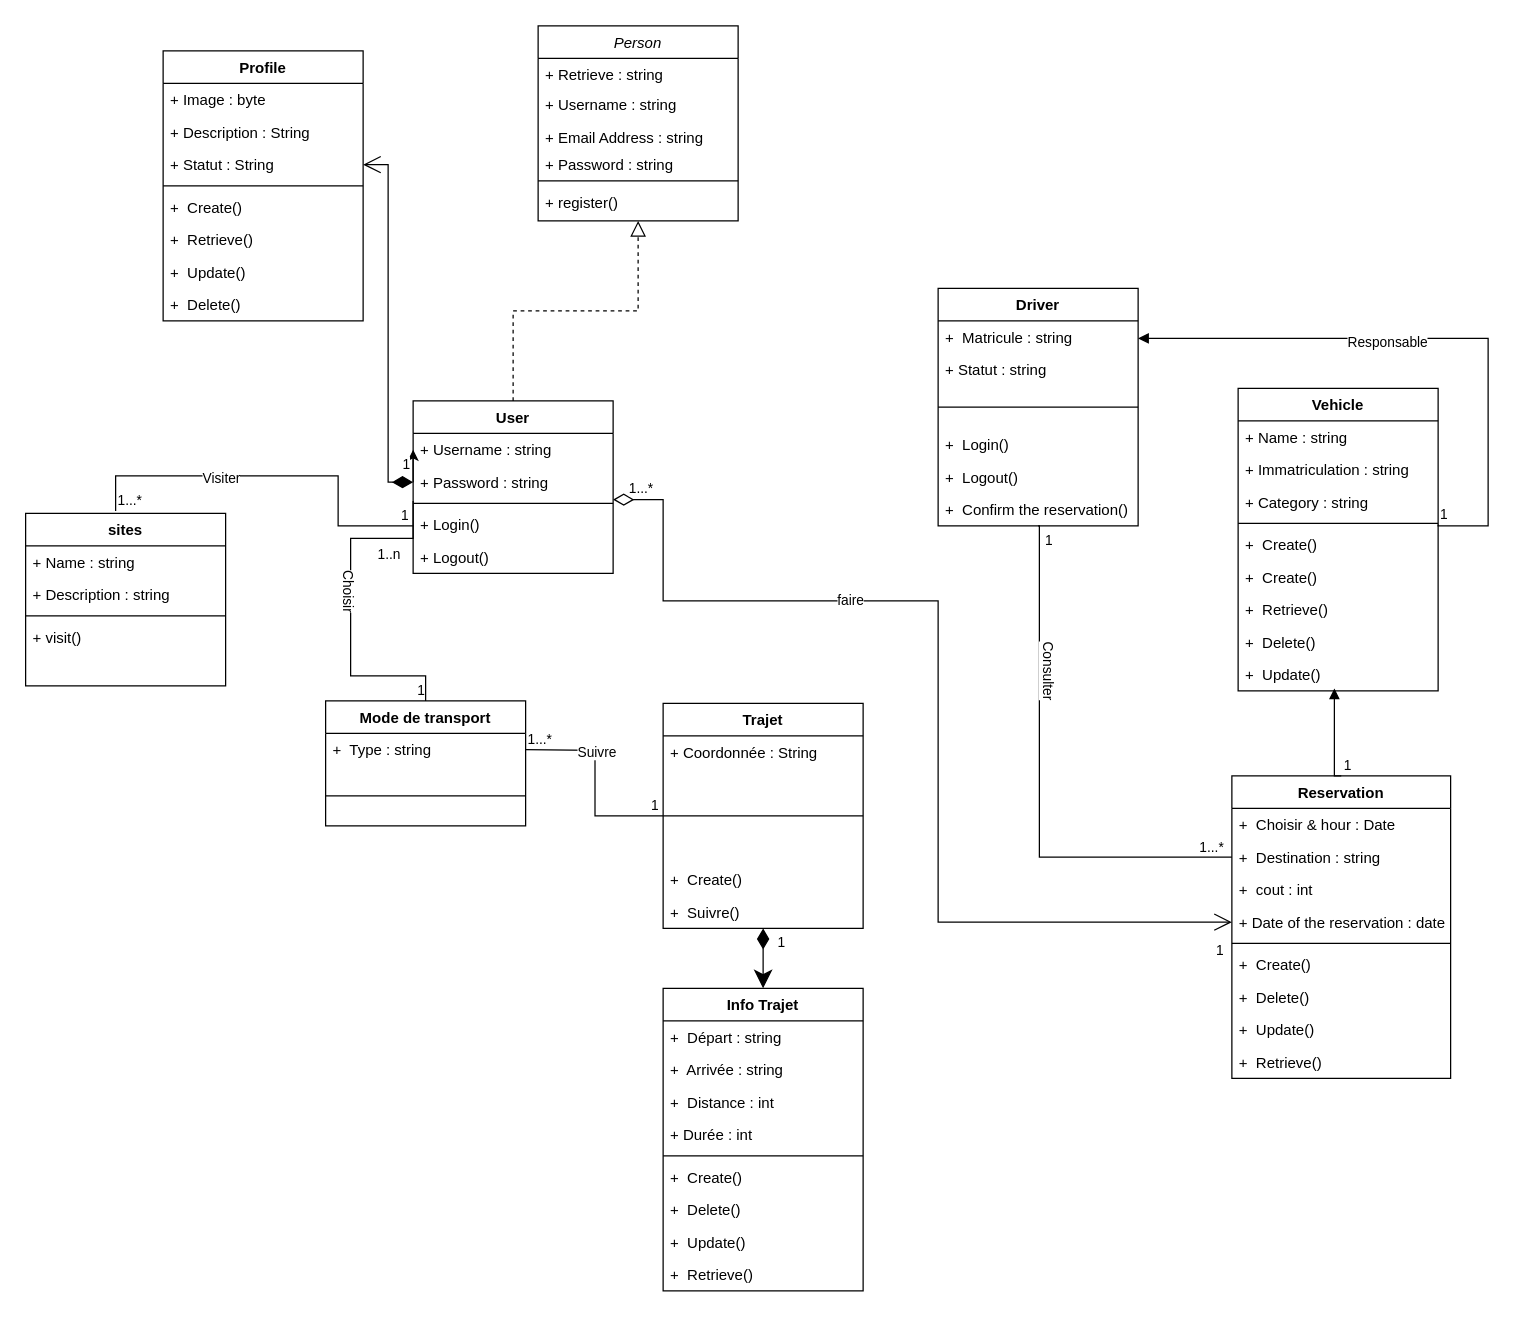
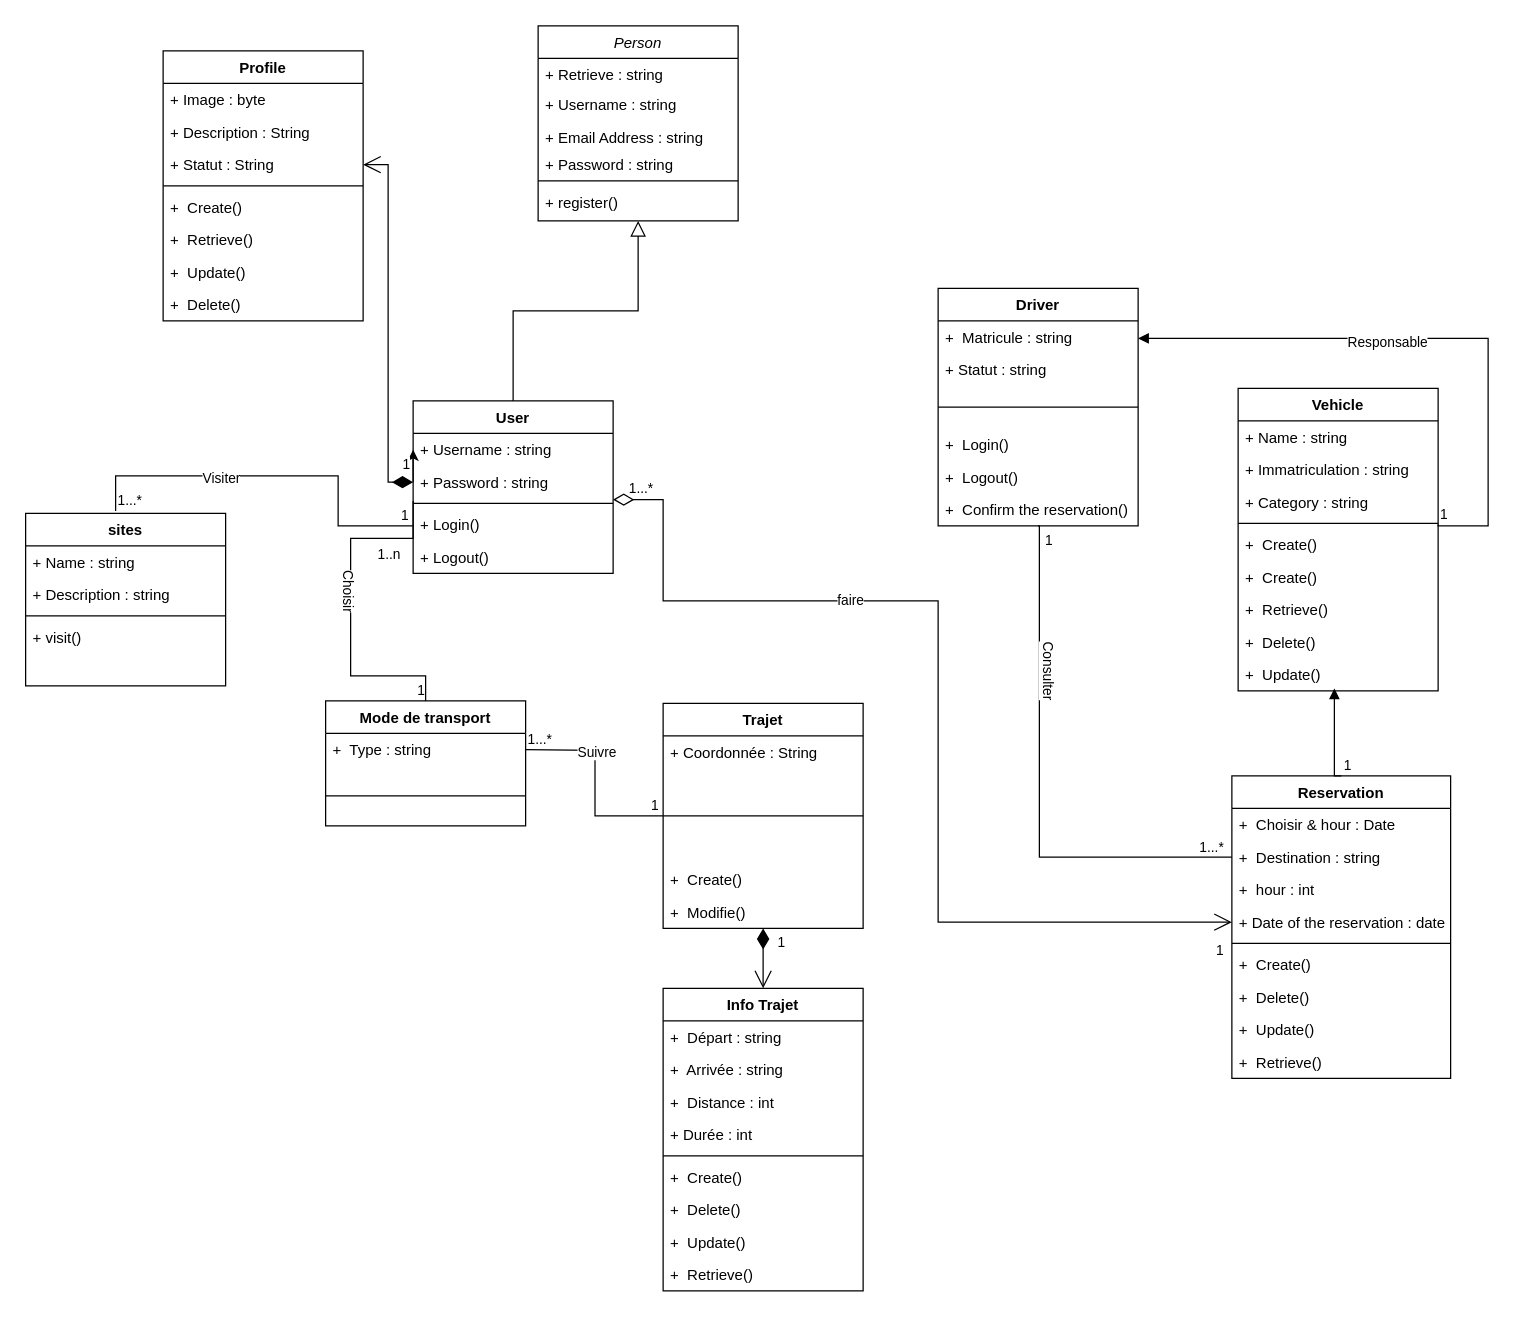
edge "User" -> "Person": style dashed -> solid
node "+ cout : int": label "+ cout : int" -> "+ hour : int"
node "+ Suivre()": label "+ Suivre()" -> "+ Modifie()"
edge "Trajet" -- "Info Trajet": arrowhead classic -> open
